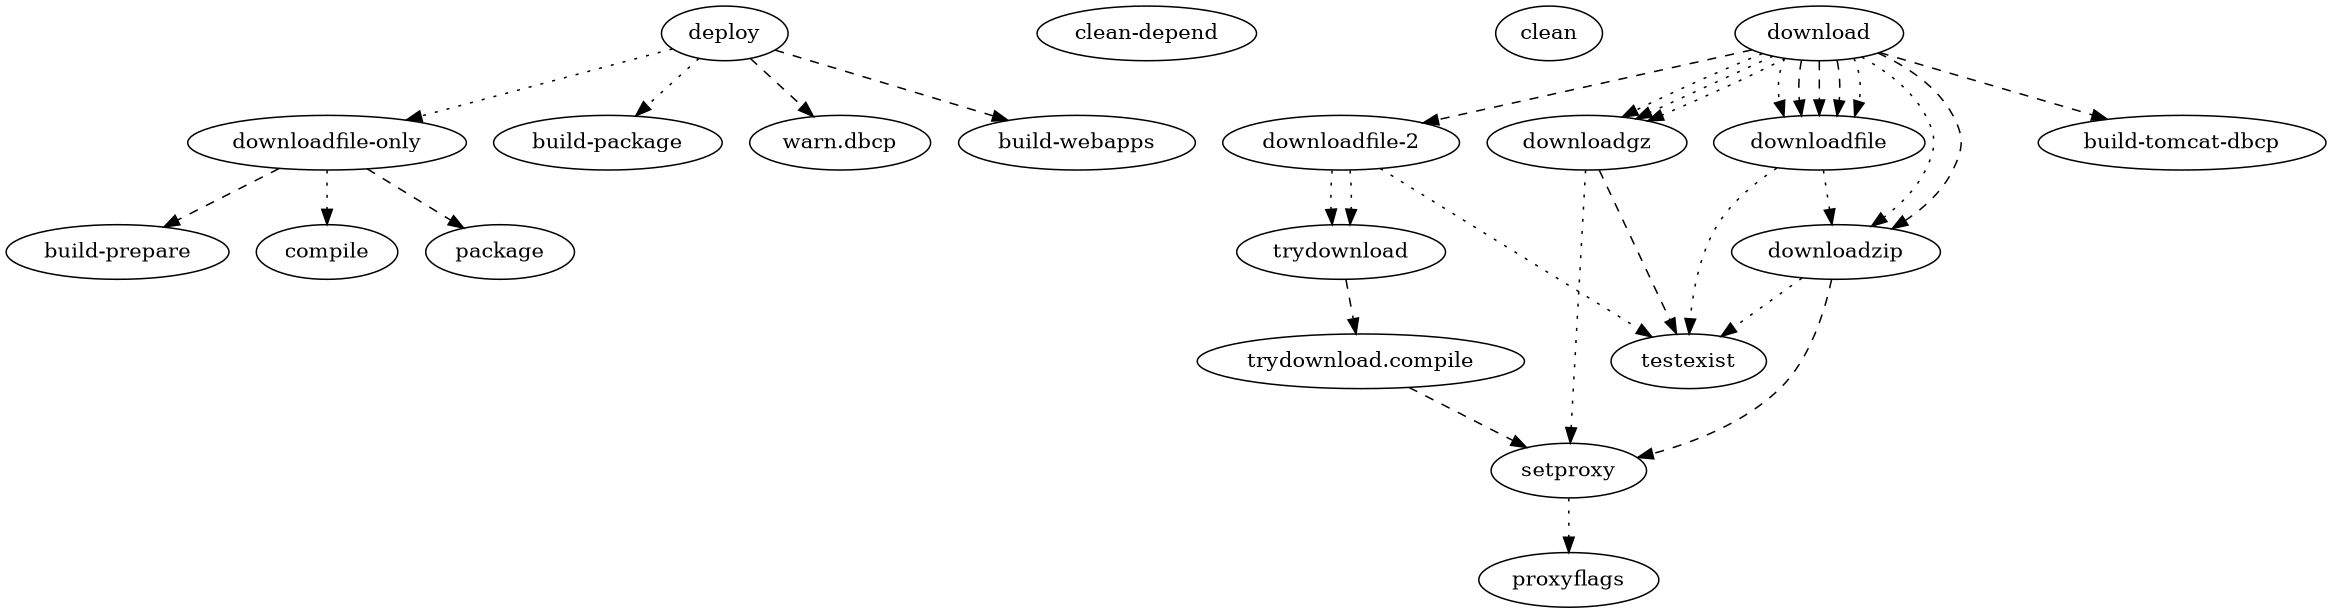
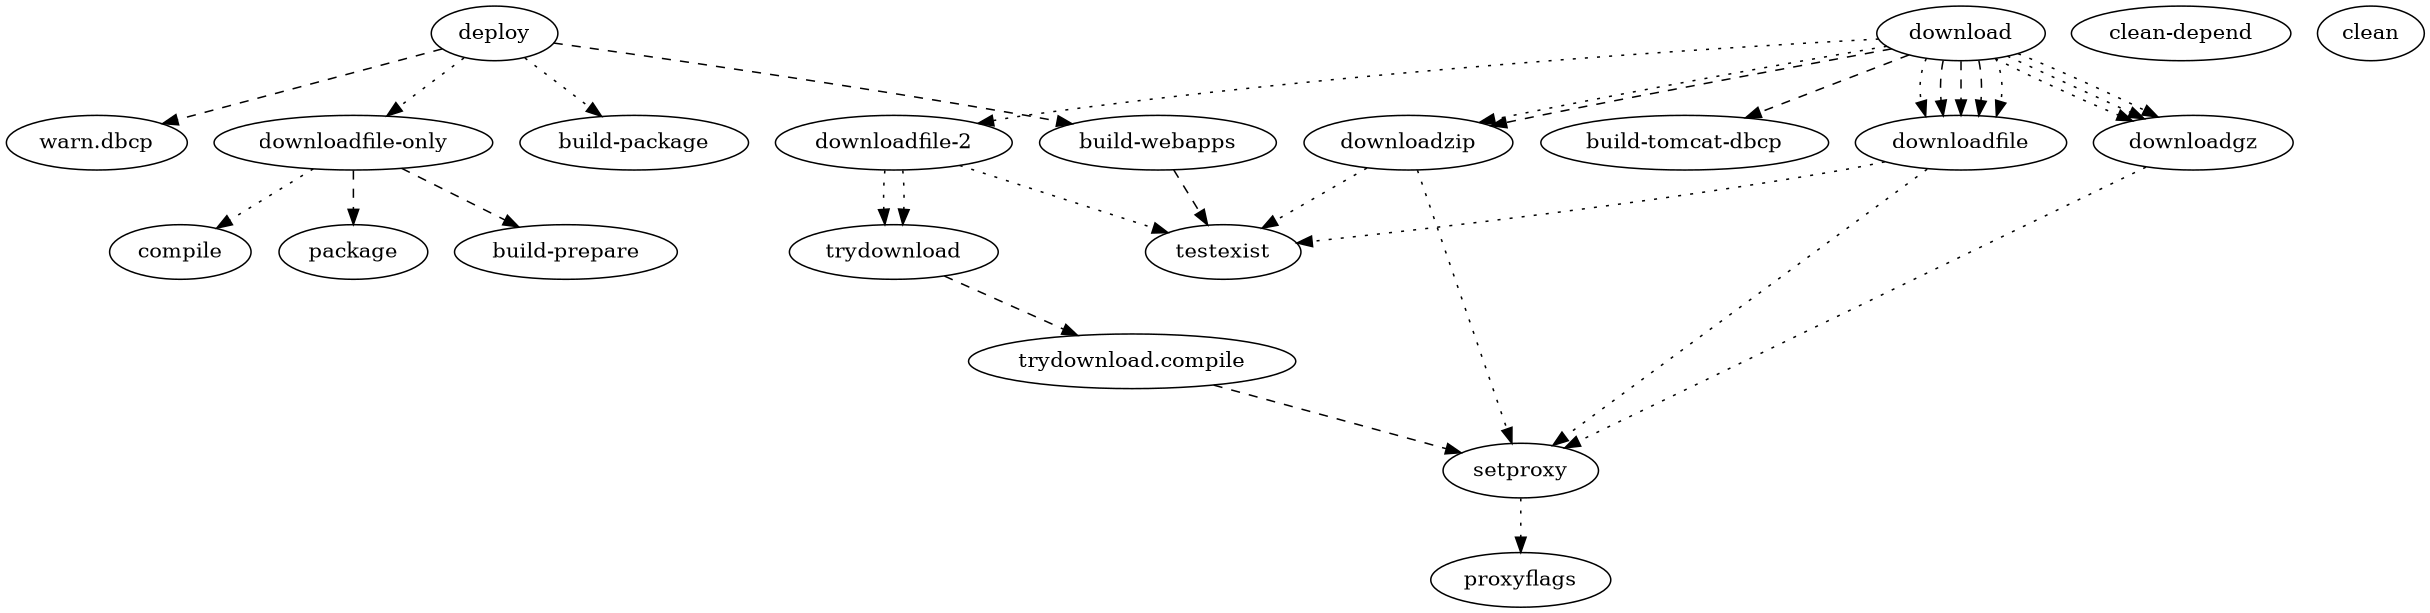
edge "download" -> "downloadfile-2": style dashed -> dotted
edge "downloadfile" -> "downloadzip": now "downloadfile" -> "setproxy"
edge "downloadgz" -> "testexist": now "build-webapps" -> "testexist"
edge "downloadzip" -> "setproxy": style dashed -> dotted
